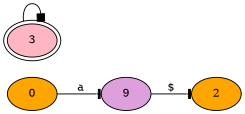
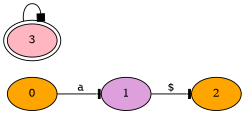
node "9": label "9" -> "1"
